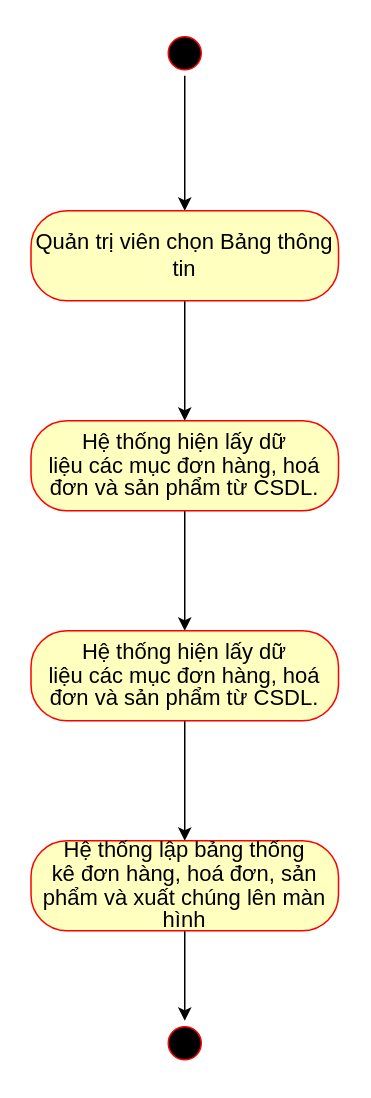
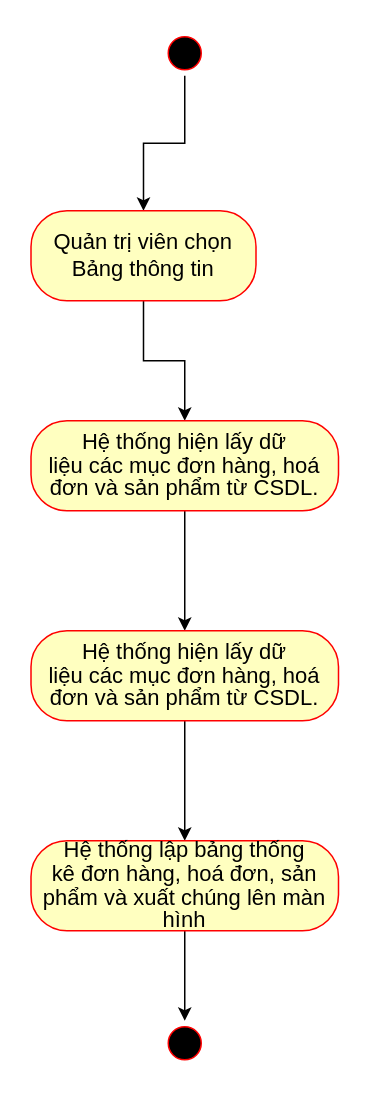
node "Quản trị viên chọn Bảng thông tin": size 308x90 -> 225x90
